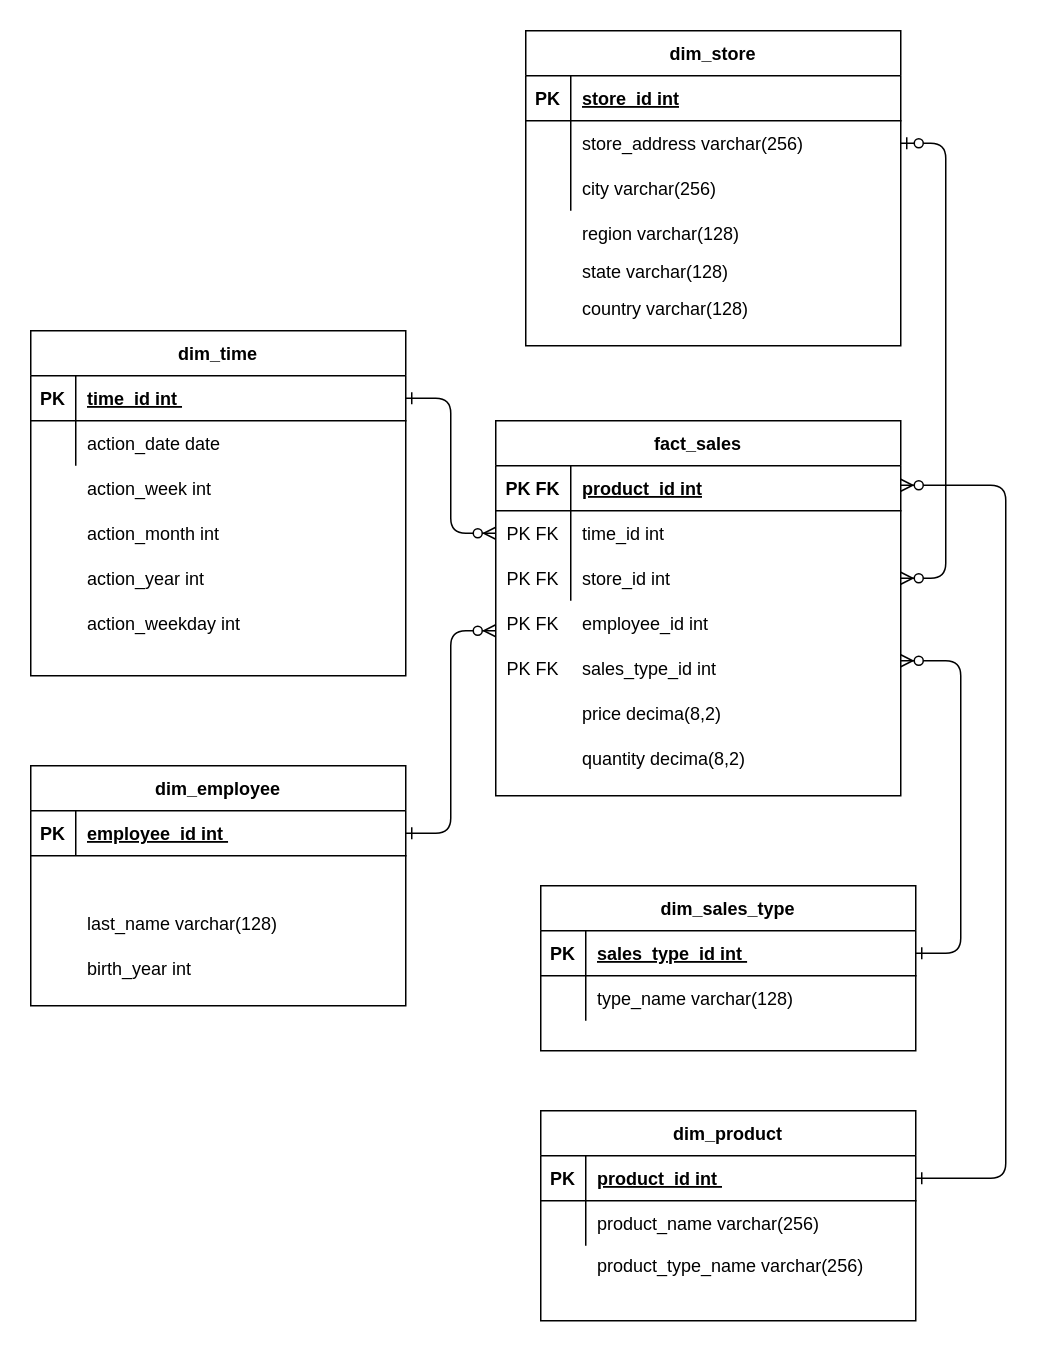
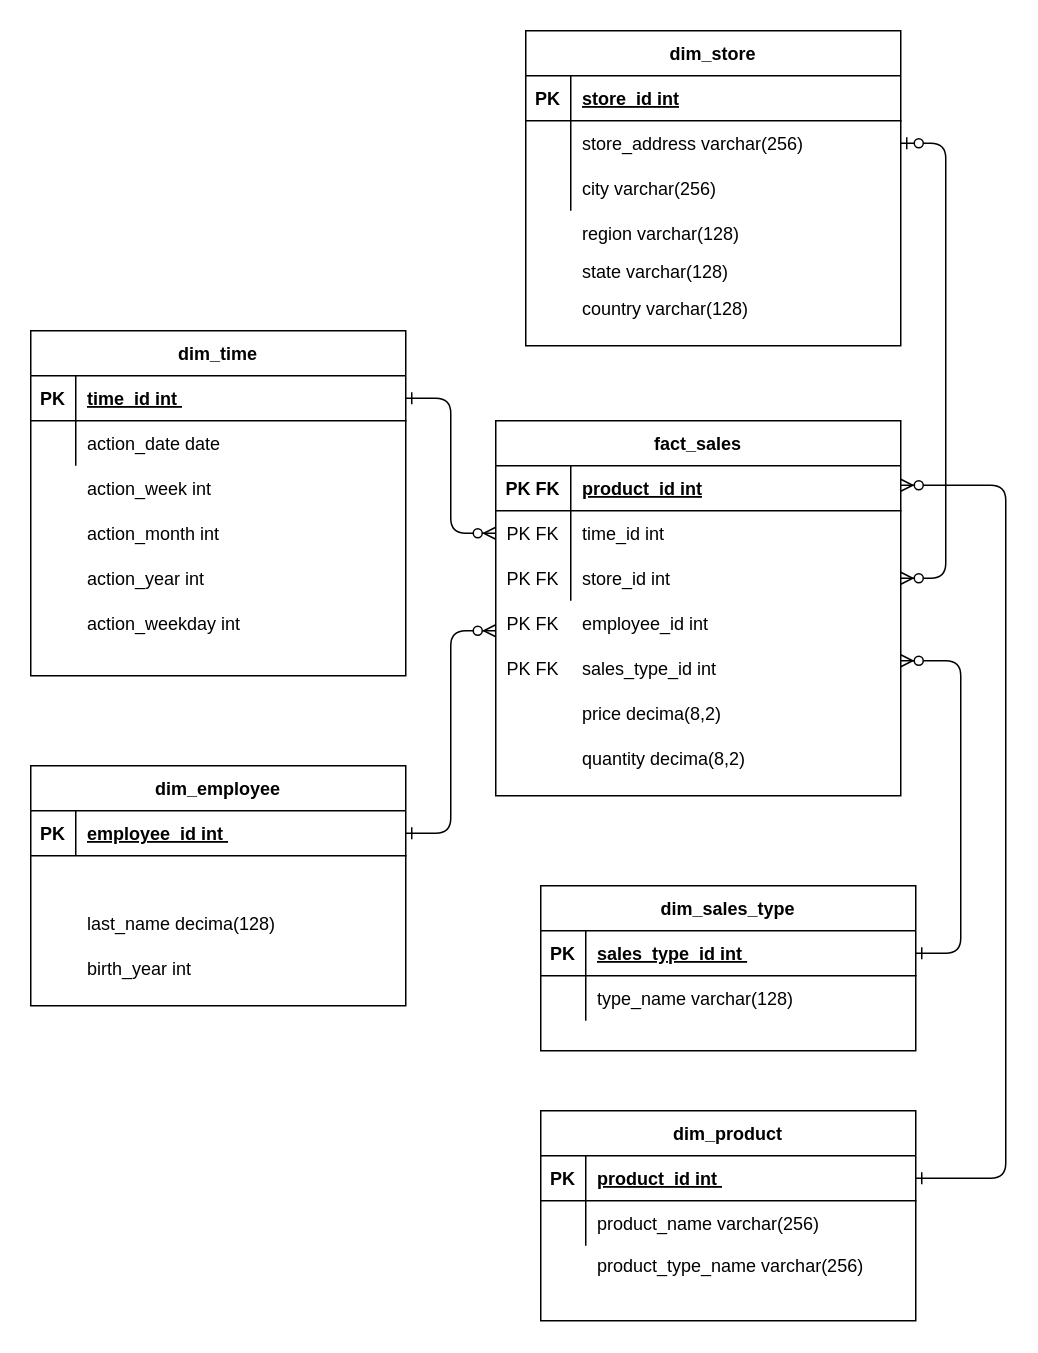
node "last_name varchar(128)": label "last_name varchar(128)" -> "last_name decima(128)"
